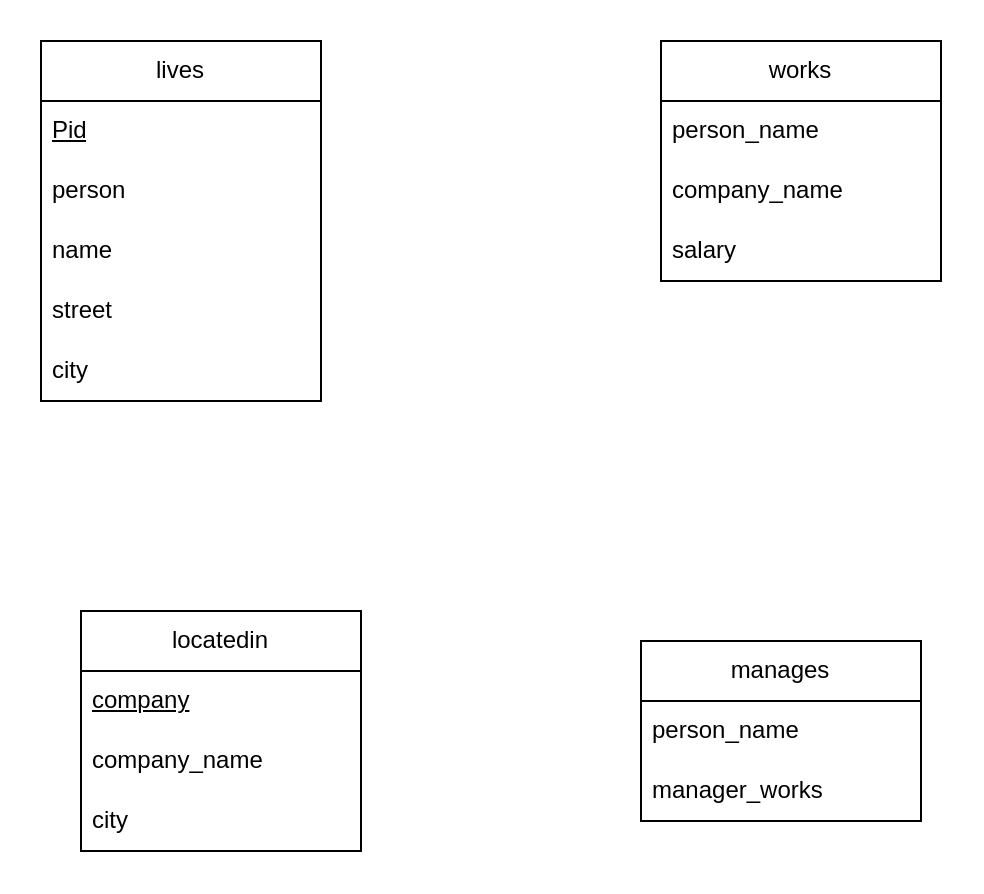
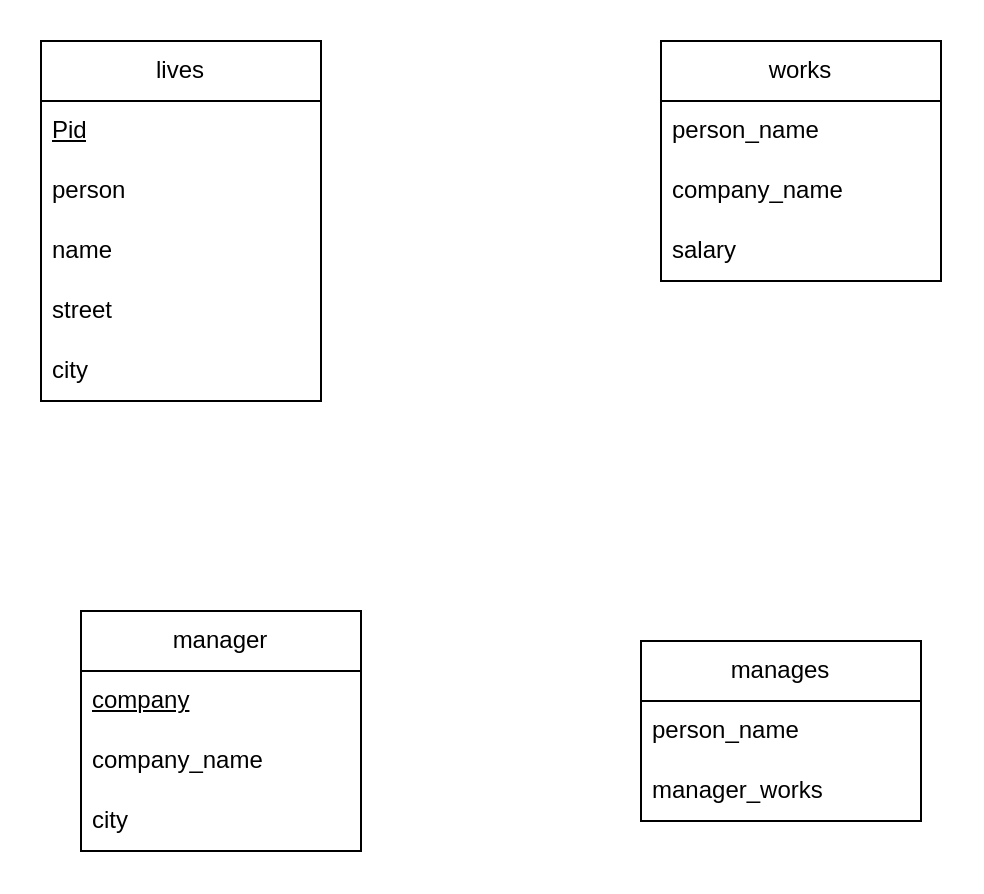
node "locatedin": label "locatedin" -> "manager"
